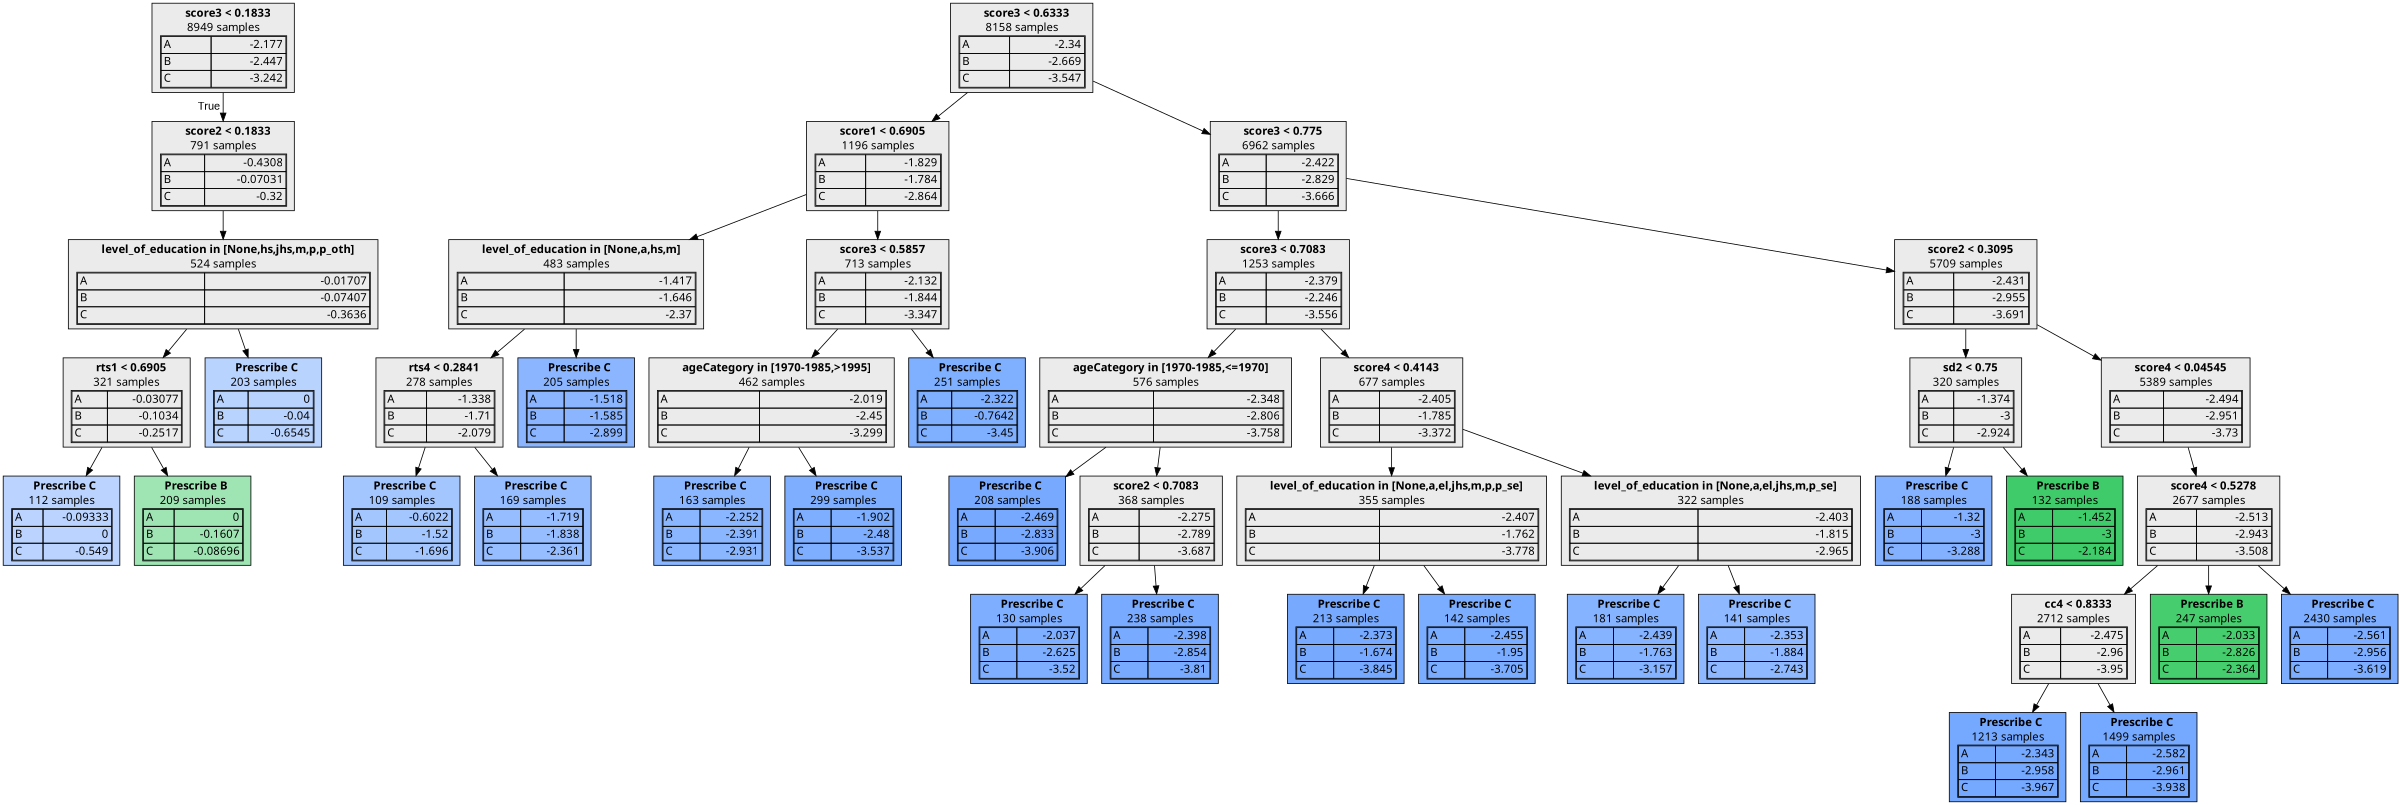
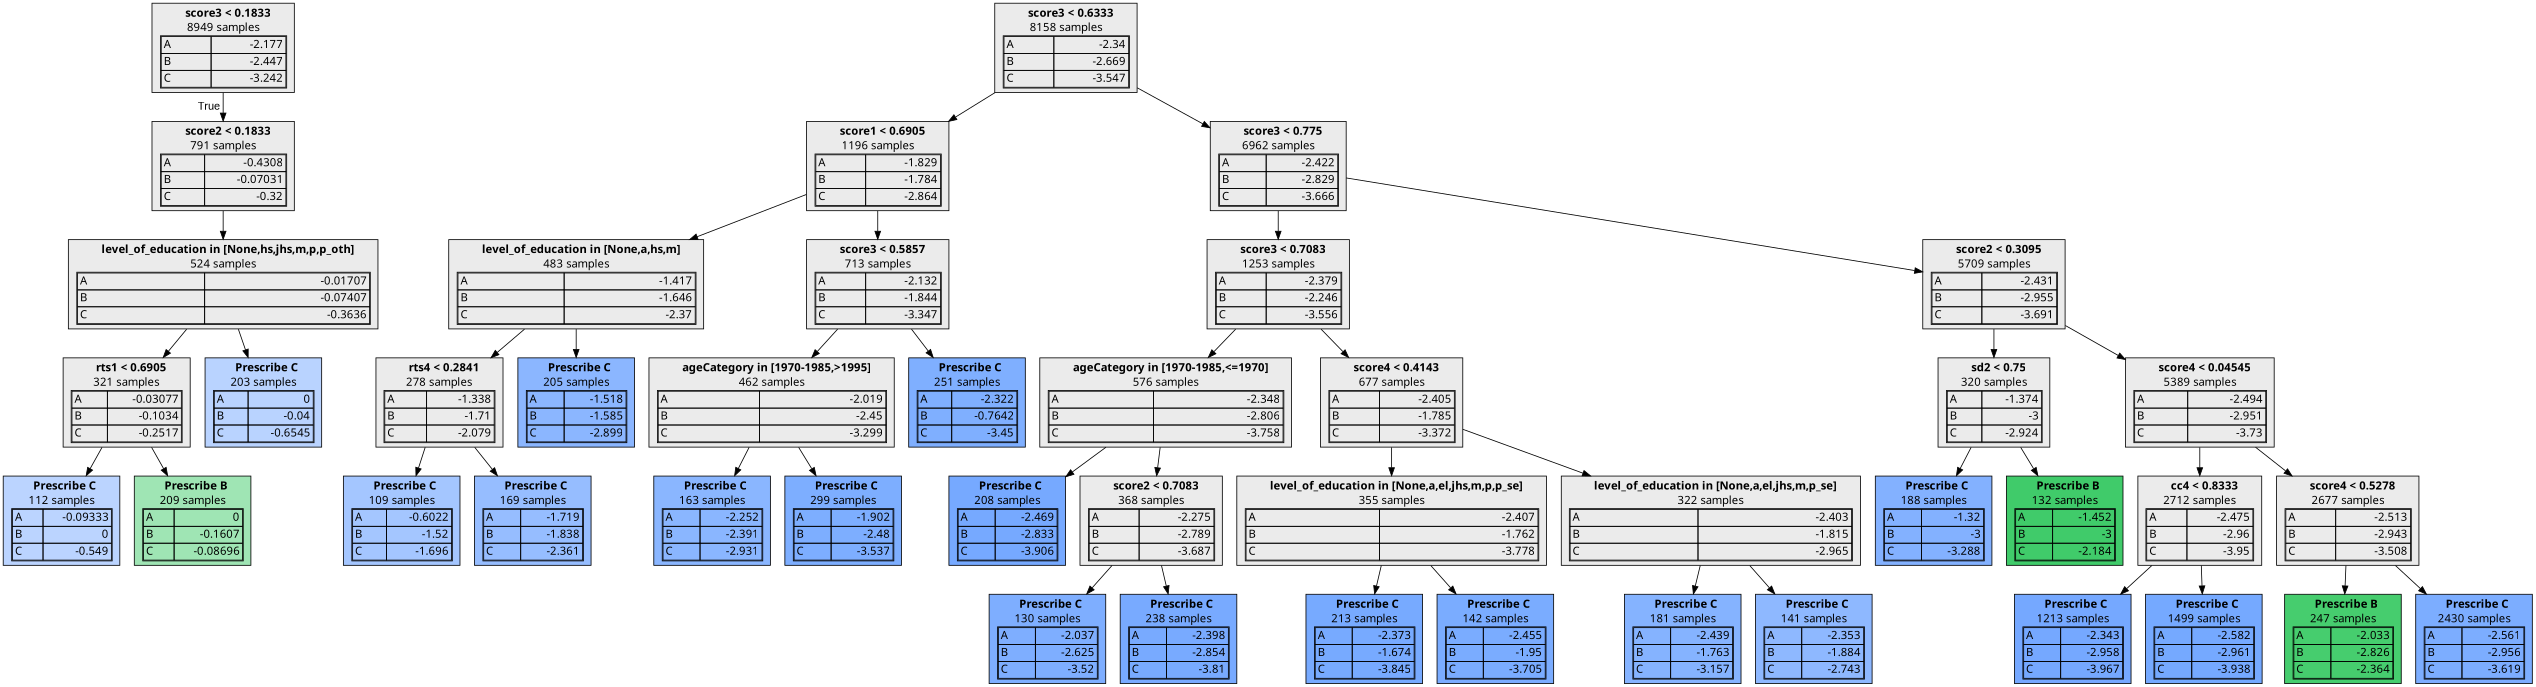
edge "score4 < 0.5278" -> "cc4 < 0.8333": now "score4 < 0.04545" -> "cc4 < 0.8333"
